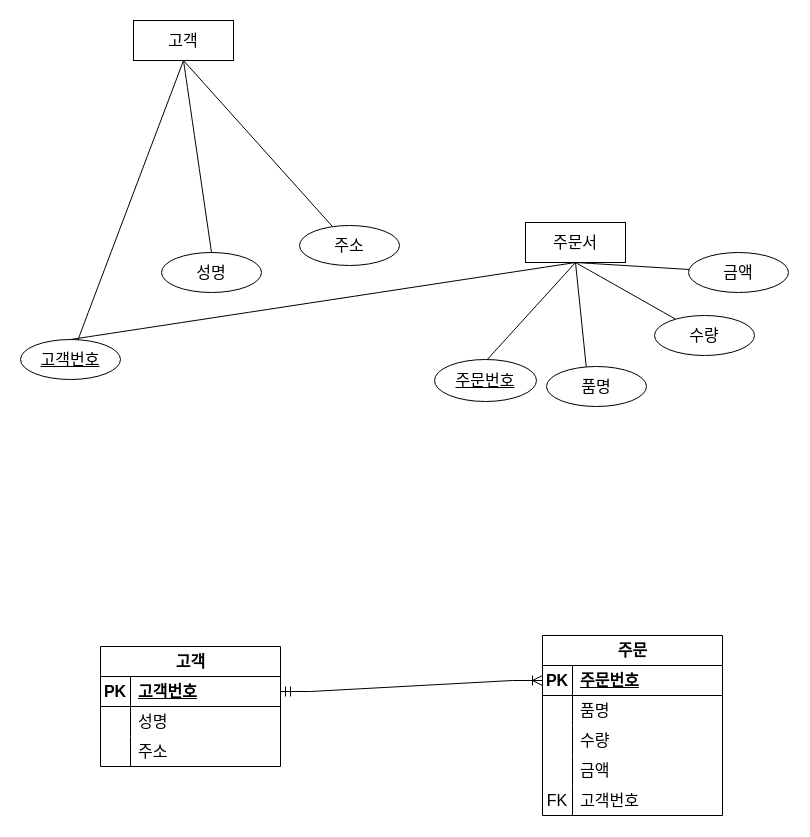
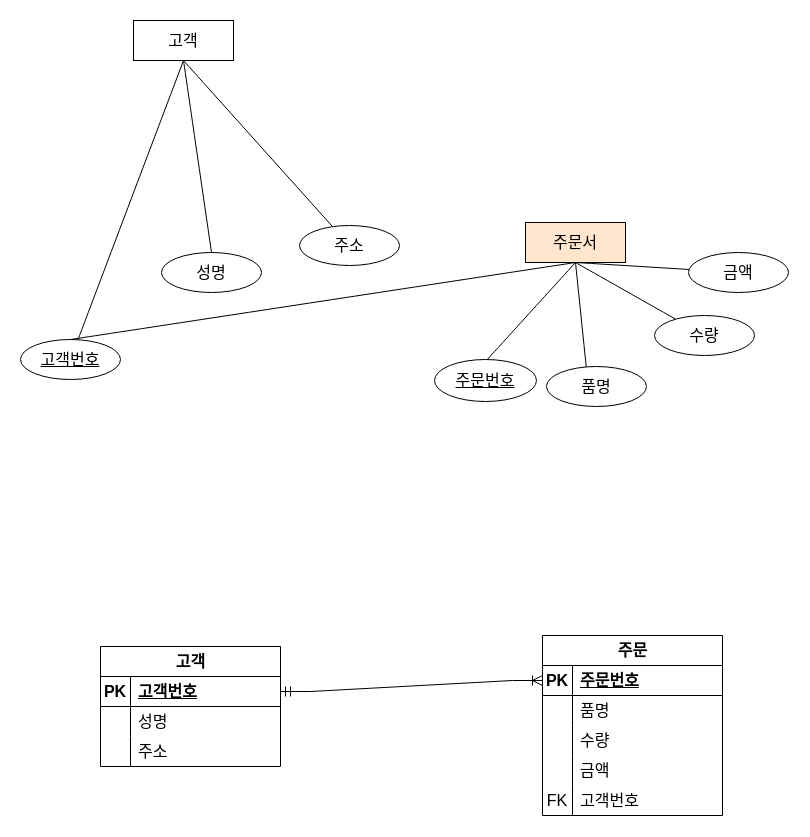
node "주문서": fillcolor #ffffff -> #ffe6cc
